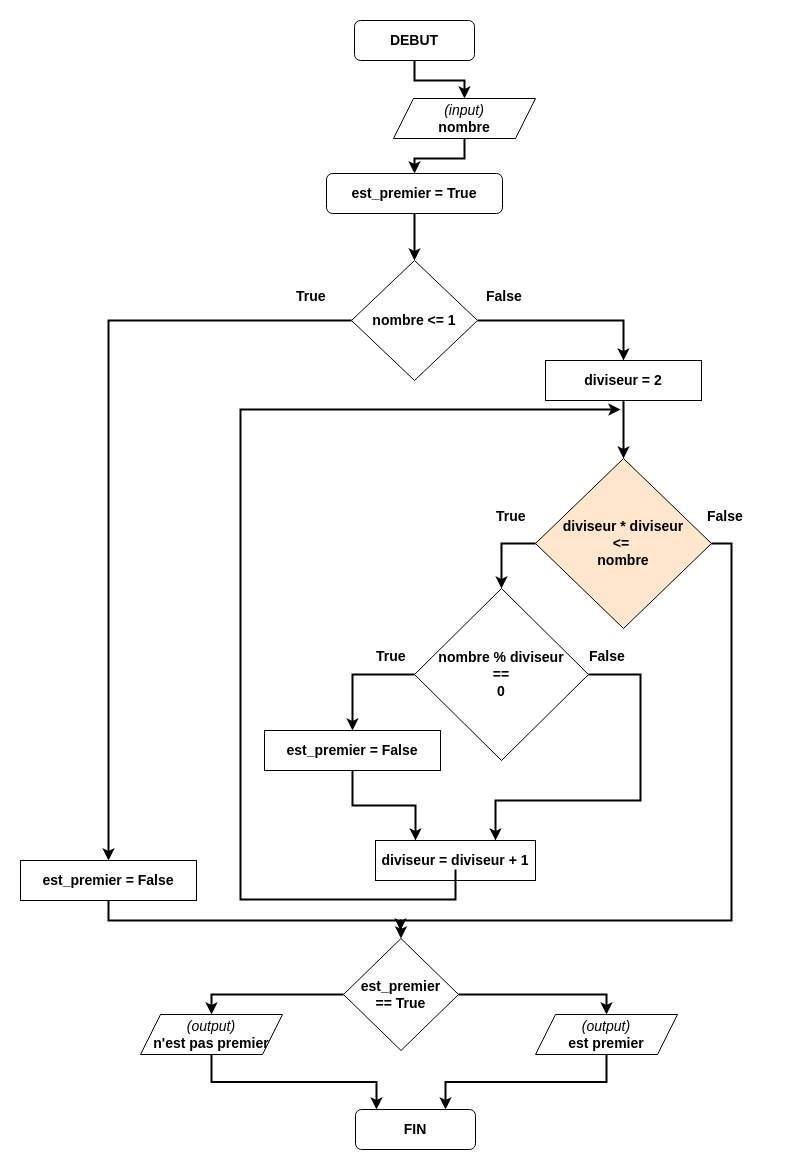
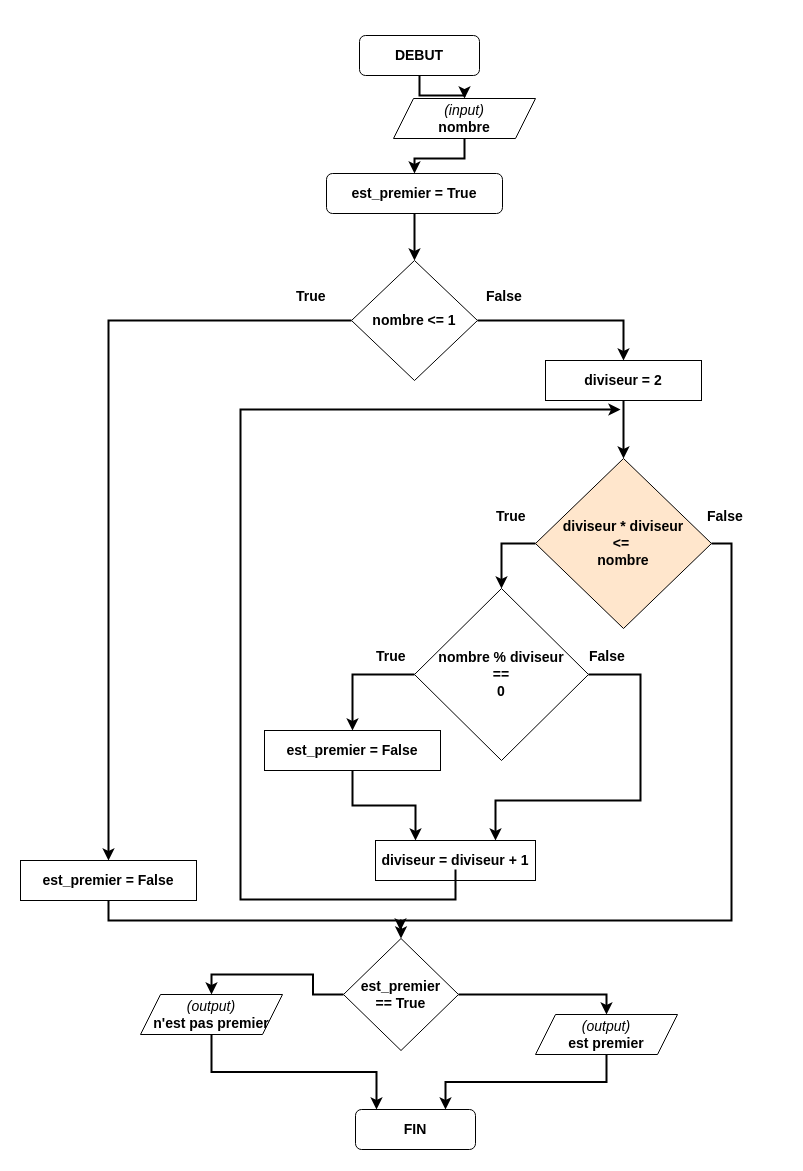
node "DEBUT": moved (415, 41) -> (420, 56)
node "(output) n'est pas premier": moved (212, 1035) -> (212, 1015)
